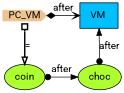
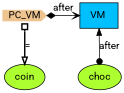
edge "coin" -- "choc": removed, label "after"
